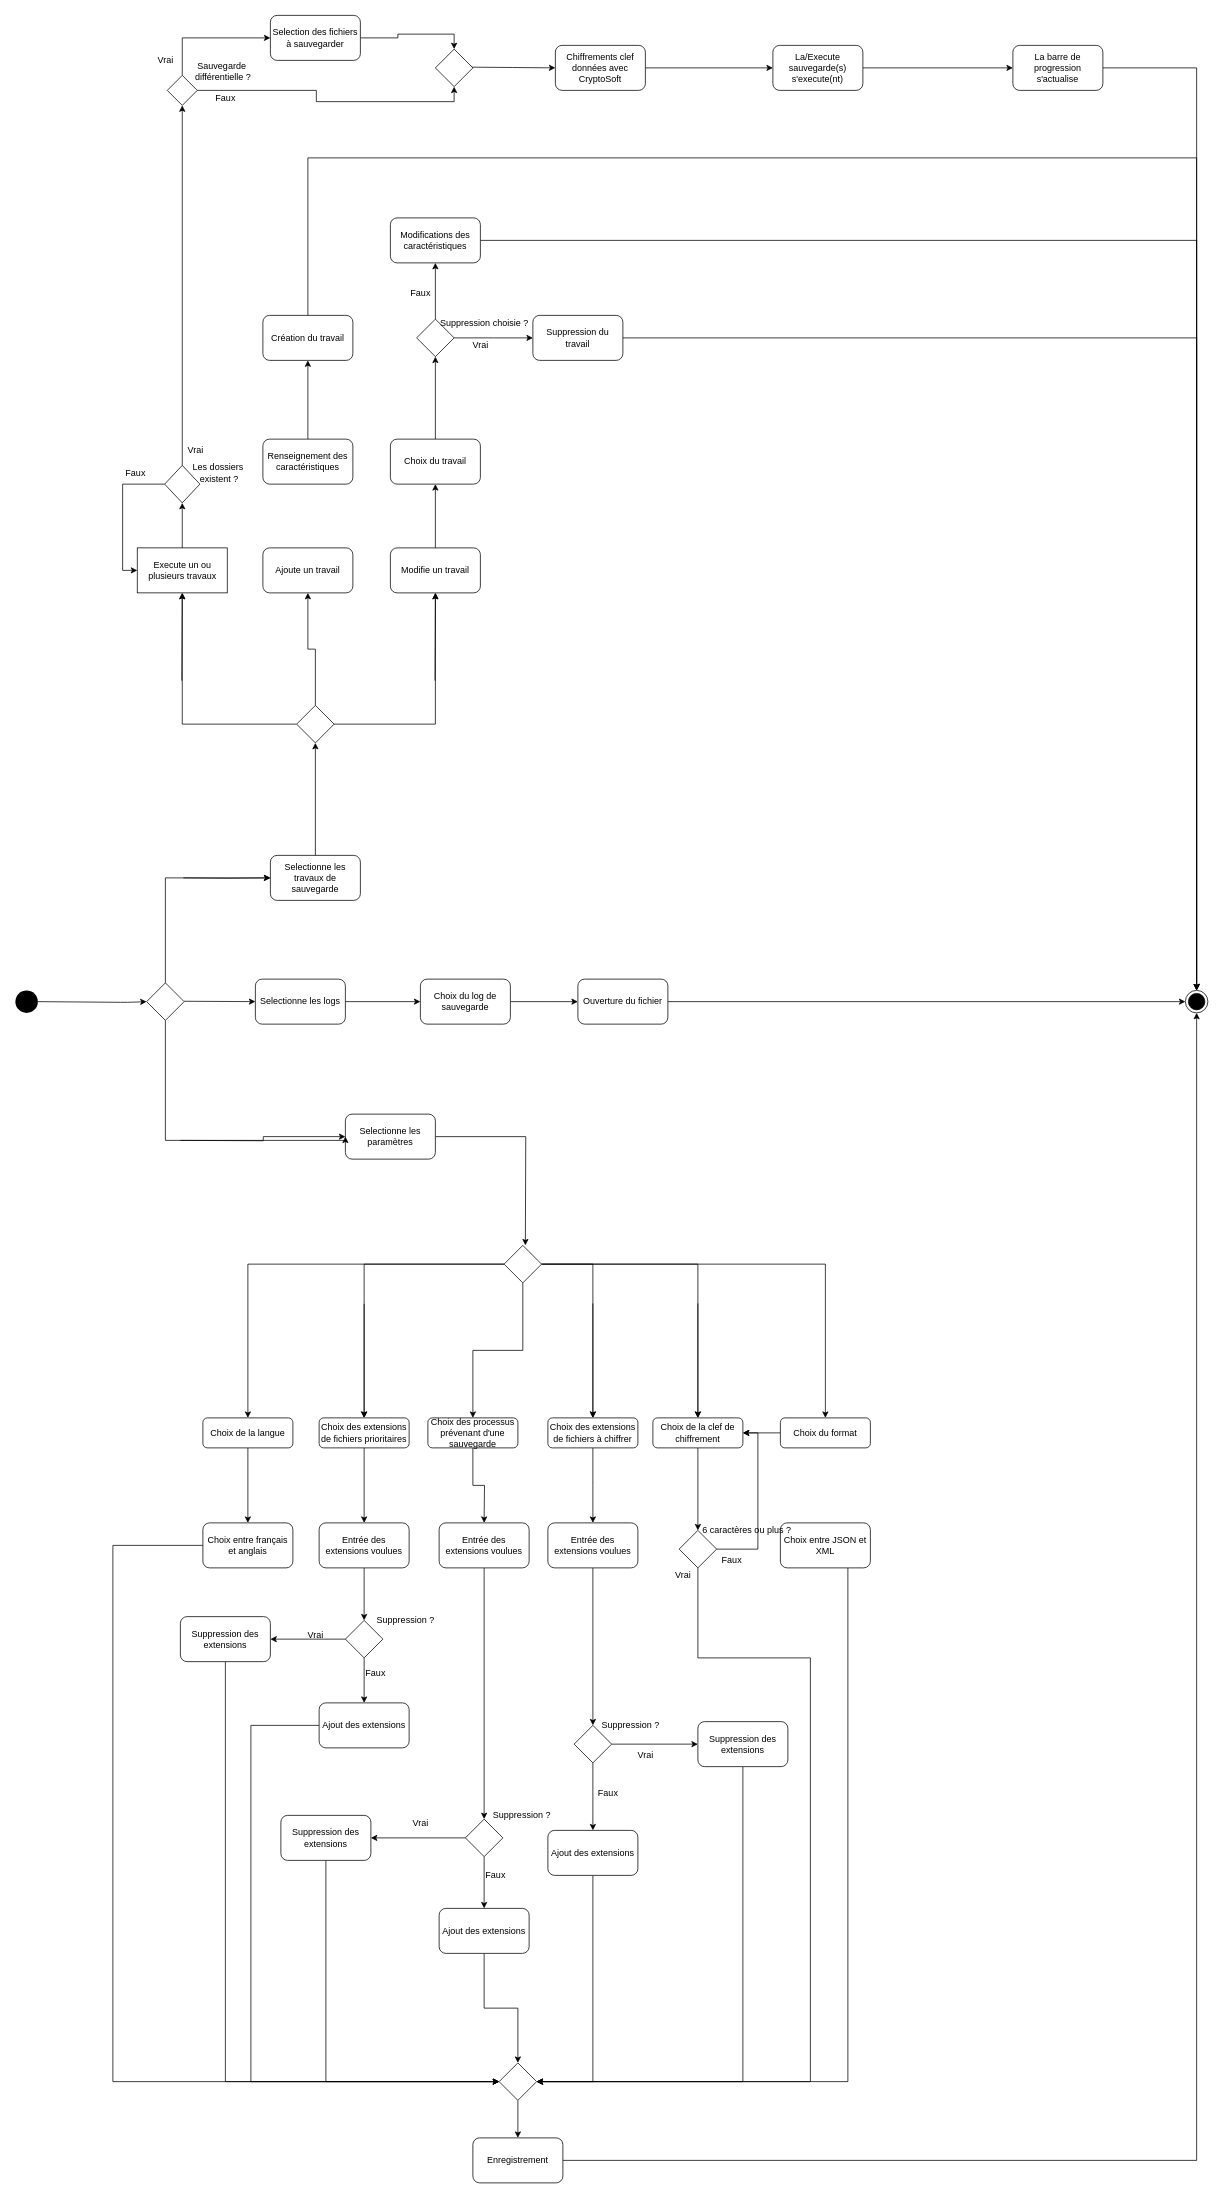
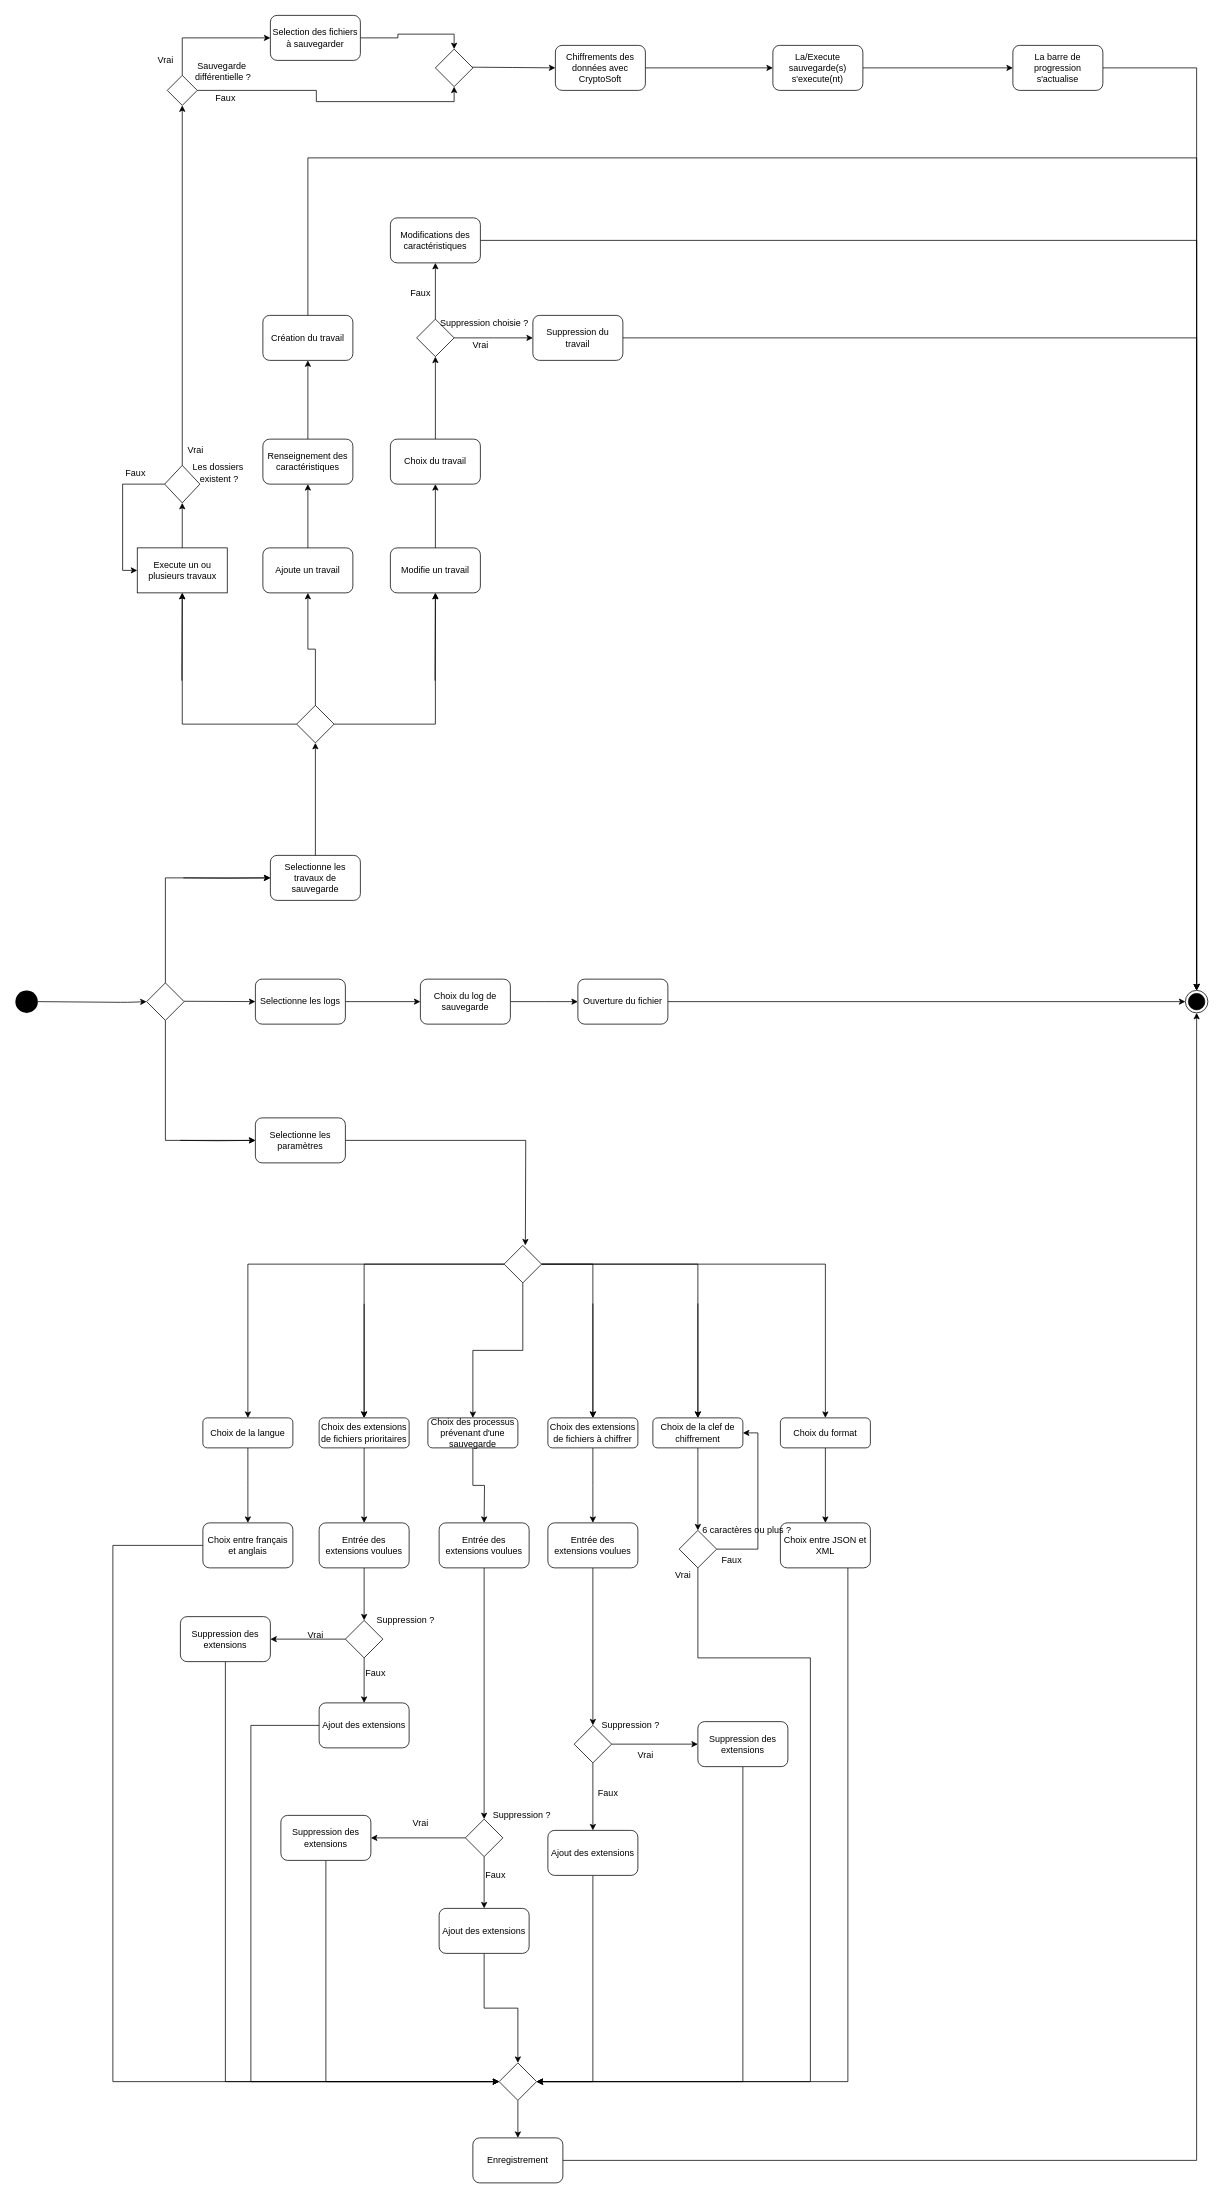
node "Chiffrements clef données avec CryptoSoft": label "Chiffrements clef données avec CryptoSoft" -> "Chiffrements des données avec CryptoSoft"
edge "Ajoute un travail" -> "Renseignement des caractéristiques": added
node "Selectionne les paramètres": moved (390, 1137) -> (300, 1140)
edge "Choix du format" -> "Choix de la clef de chiffrement": now "Choix du format" -> "Choix entre JSON et XML"
